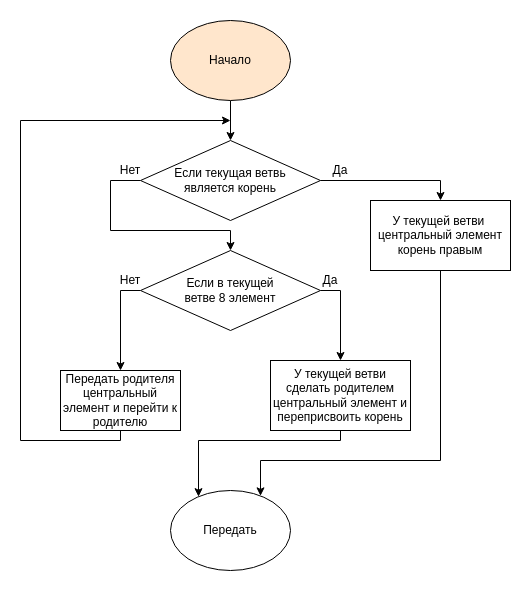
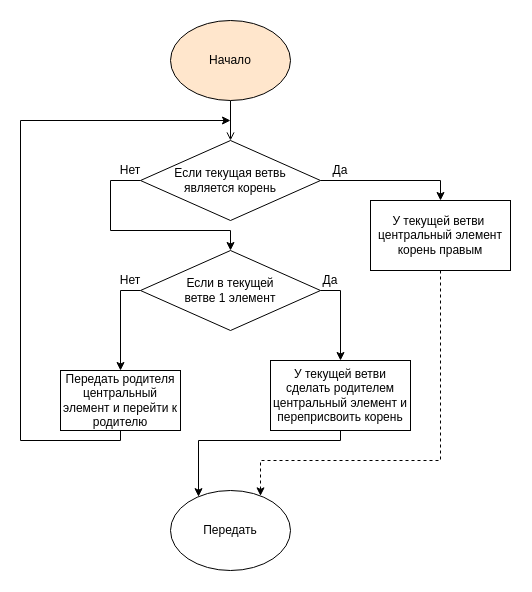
edge "Начало" -> "Если текущая ветвь является корень": arrowhead classic -> open
node "Если в текущей ветве 8 элемент": label "Если в текущей ветве 8 элемент" -> "Если в текущей ветве 1 элемент"
edge "У текущей ветви центральный элемент корень правым" -> "Передать": style solid -> dashed
